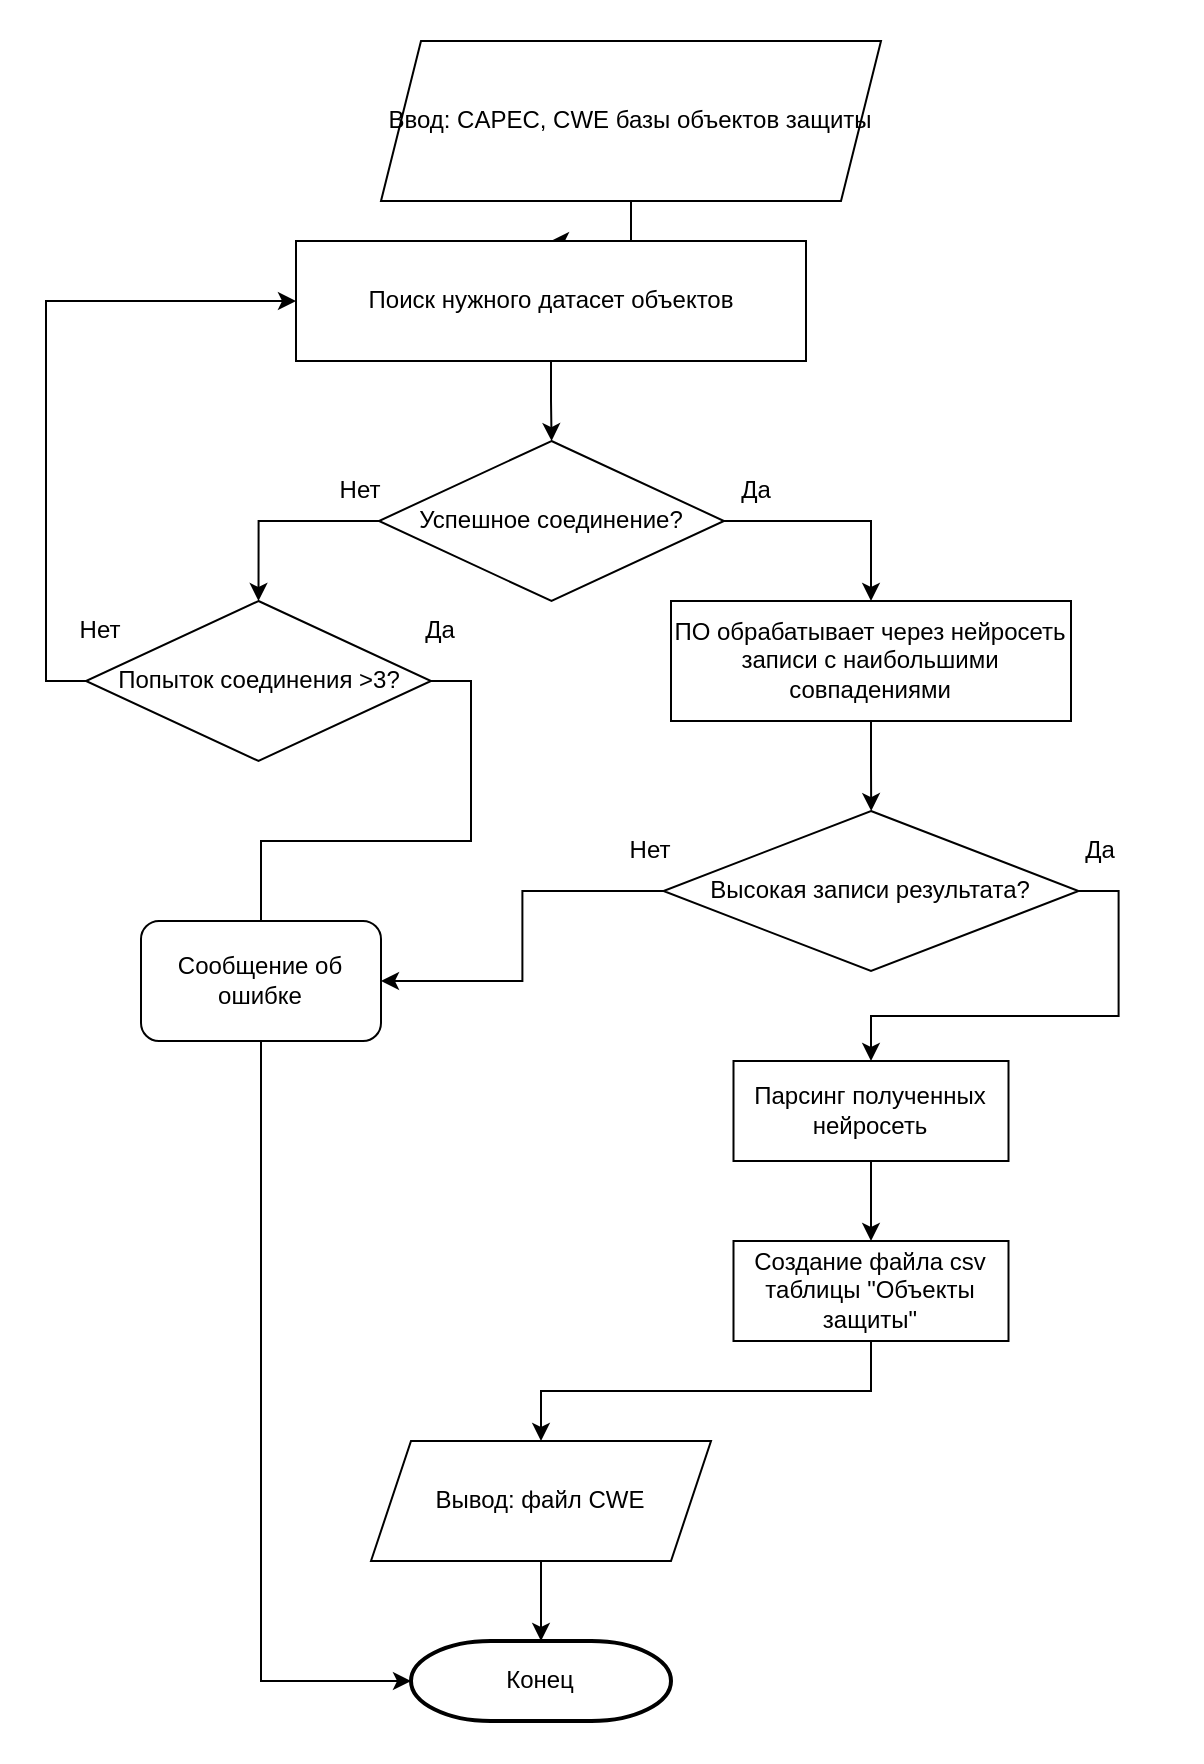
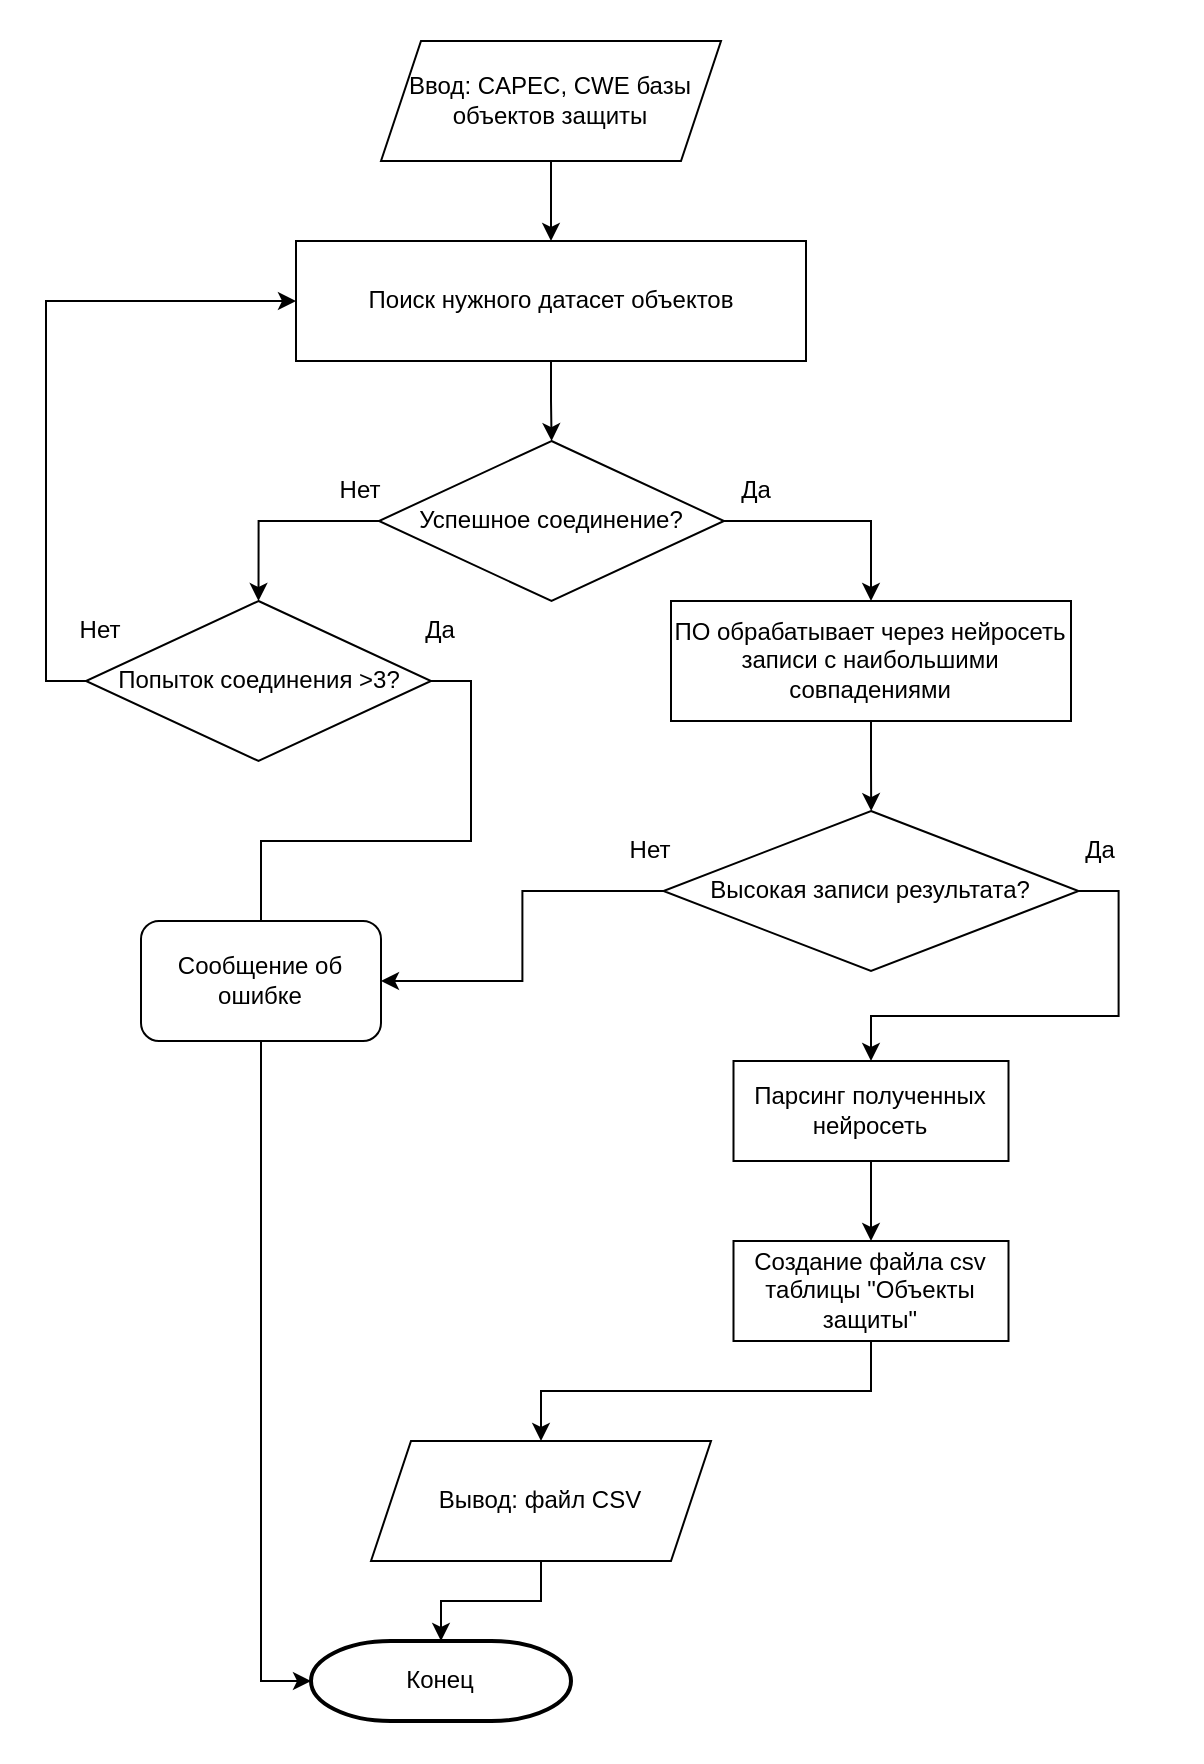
node "Ввод: CAPEC, CWE базы объектов защиты": size 500x160 -> 340x120
node "Вывод: файл CWE": label "Вывод: файл CWE" -> "Вывод: файл CSV"
node "Конец": moved (541, 1681) -> (441, 1681)
